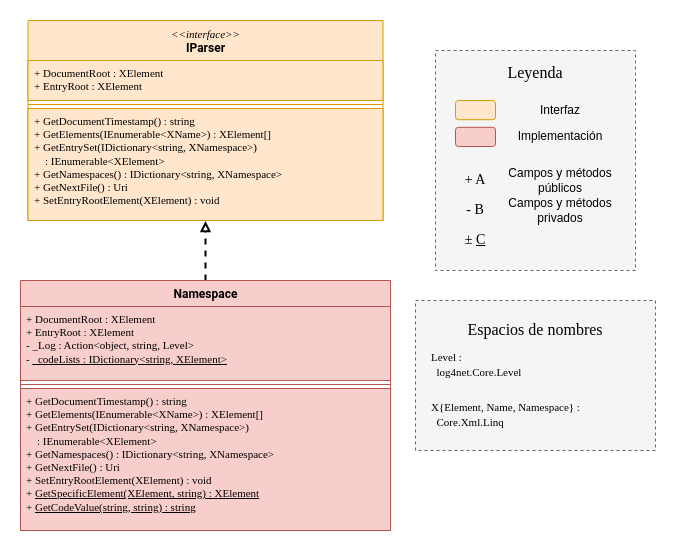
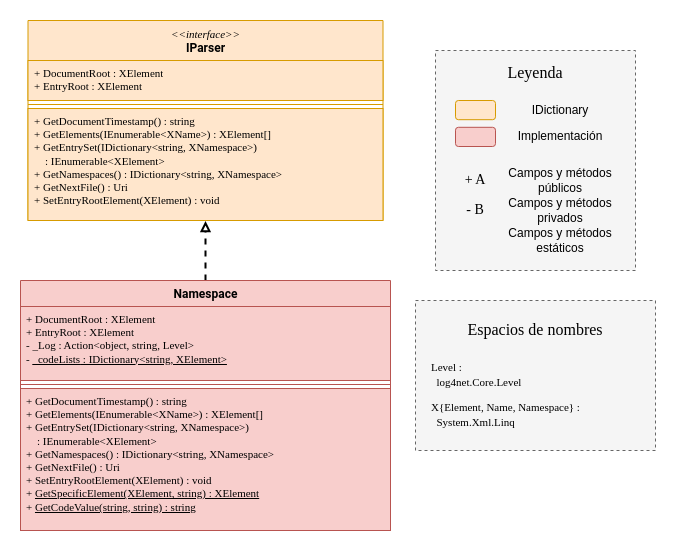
node "Interfaz": label "Interfaz" -> "IDictionary"
node "± C": removed
node "Campos y métodos estáticos": added
node "Level : log4net.Core.Level": moved (503, 365) -> (503, 375)
node "X{Element, Name, Namespace} : Core.Xml.Linq": label "X{Element, Name, Namespace} : Core.Xml.Linq" -> "X{Element, Name, Namespace} : System.Xml.Linq"
